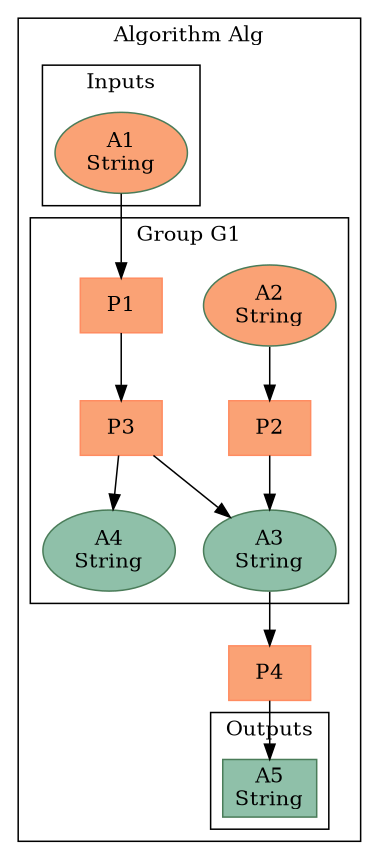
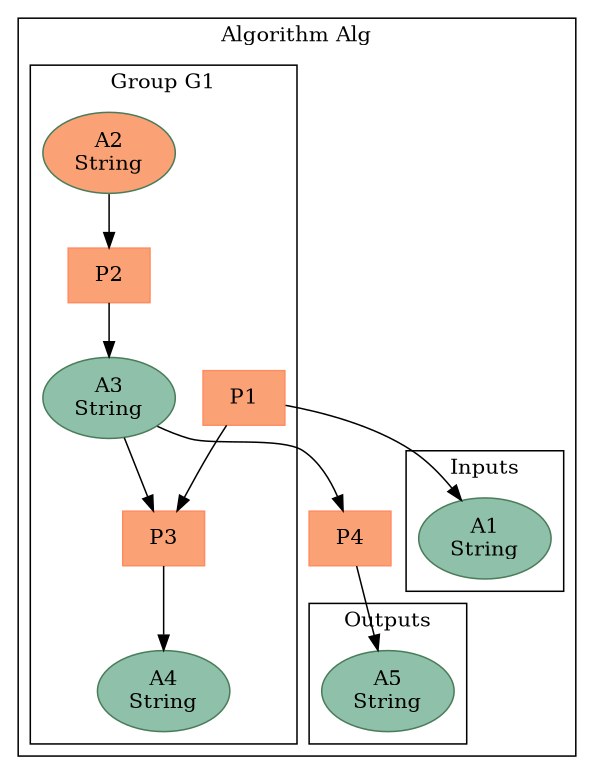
node "A1 String": fillcolor #faa275 -> #8fc0a9
edge "A1 String" -> "P1": reversed
edge "P3" -> "A3 String": reversed
node "A5 String": shape box -> ellipse
